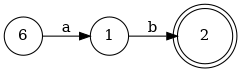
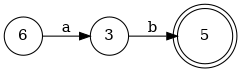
node "1": label "1" -> "3"
node "2": label "2" -> "5"
